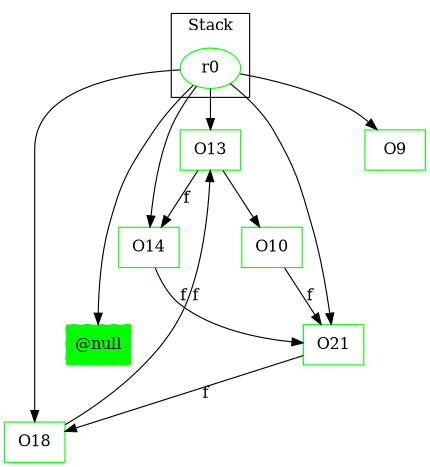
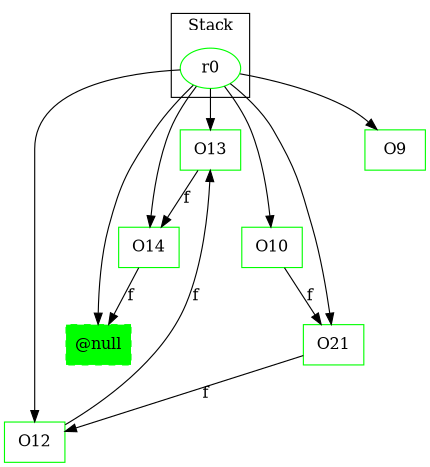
edge "O13" -> "O10": now "r0" -> "O10"
edge "O14" -> "O21": now "O14" -> "@null"
node "O18": label "O18" -> "O12"
